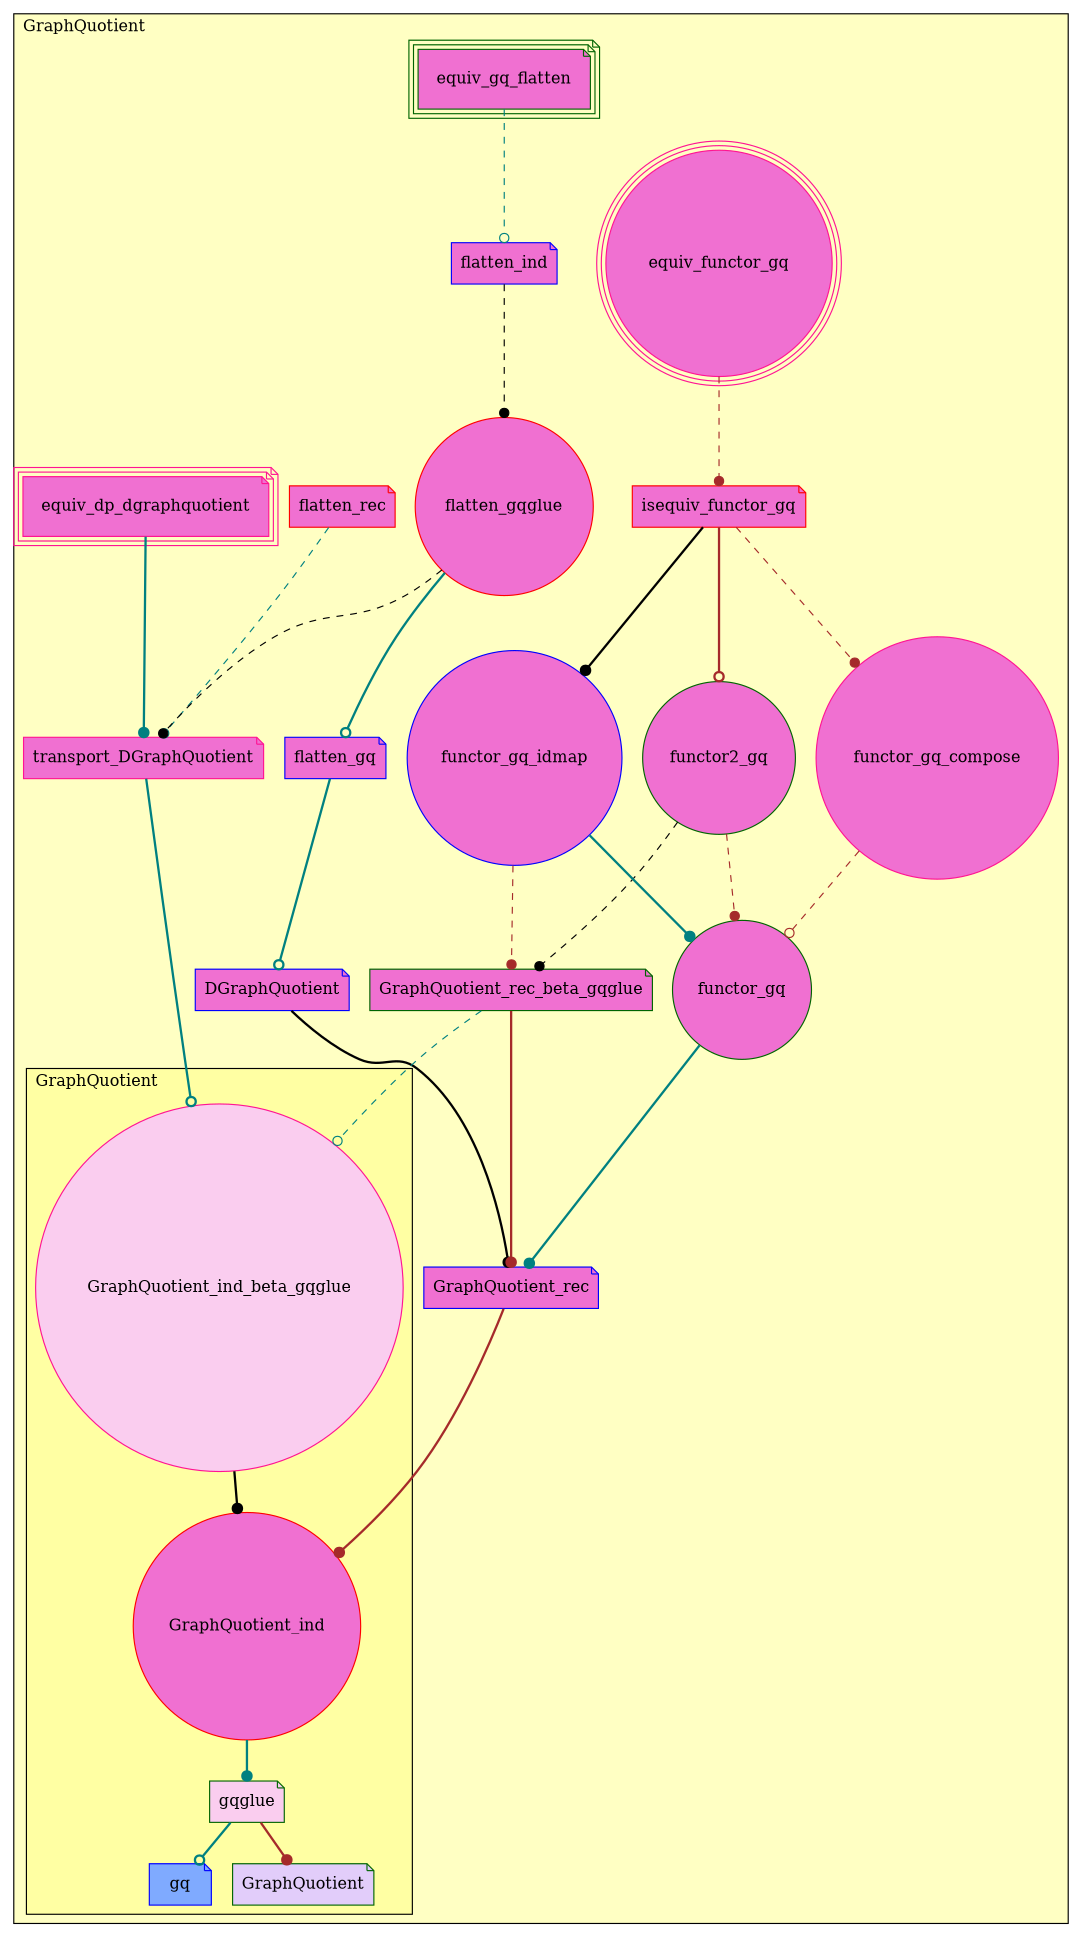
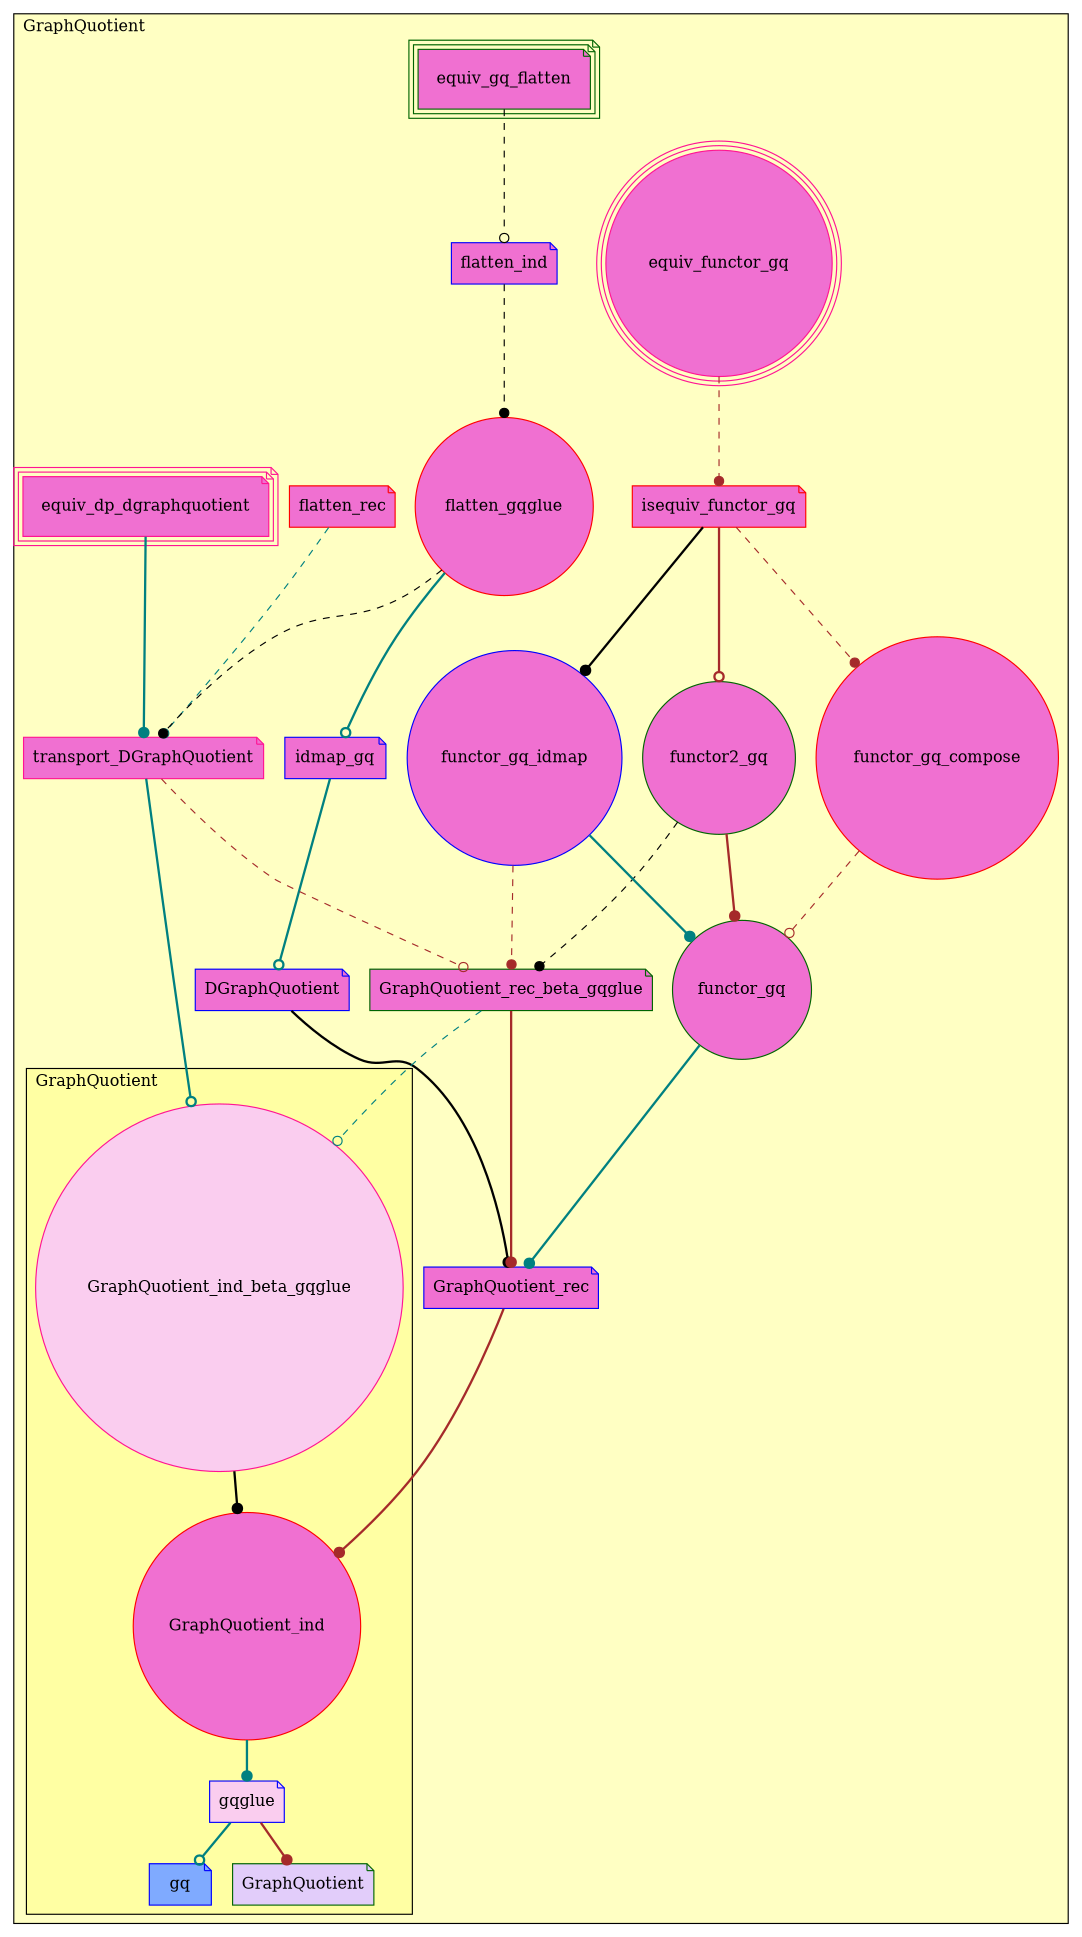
edge "equiv_gq_flatten" -> "flatten_ind": color teal -> black
node "flatten_gq": label "flatten_gq" -> "idmap_gq"
node "functor_gq_compose": color deeppink -> red
edge "functor2_gq" -> "functor_gq": style dashed -> bold
edge "transport_DGraphQuotient" -> "GraphQuotient_rec_beta_gqglue": added
node "gqglue": color darkgreen -> blue
